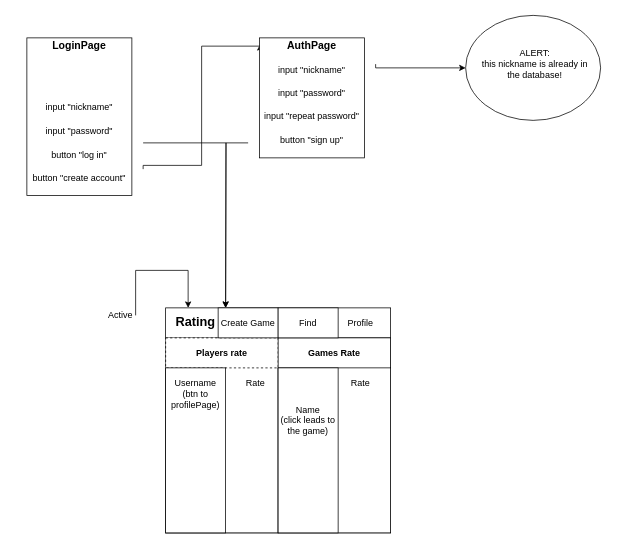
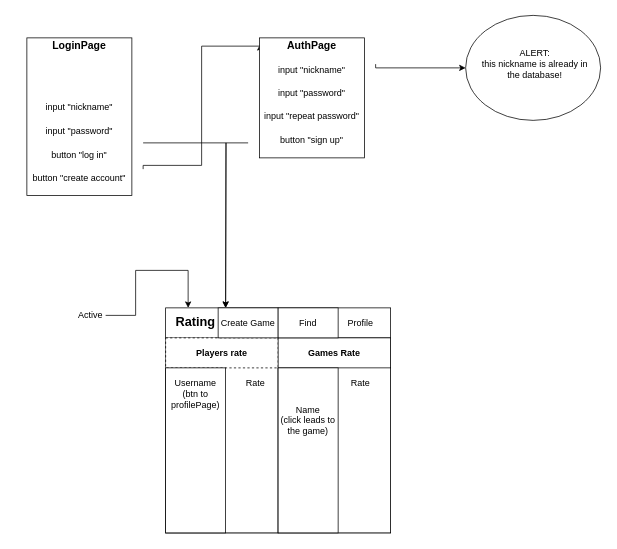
node "Active": moved (120, 315) -> (90, 315)
